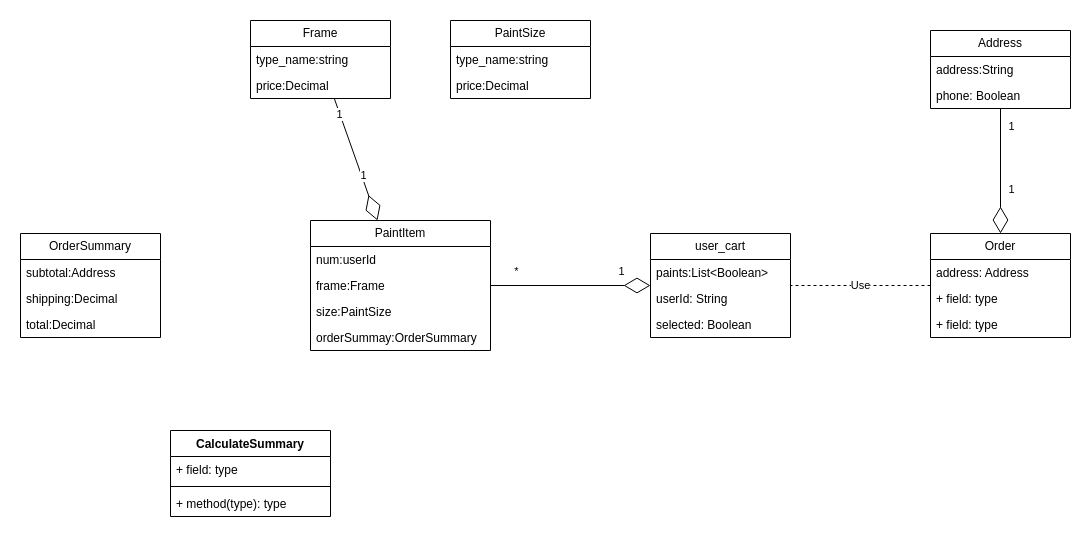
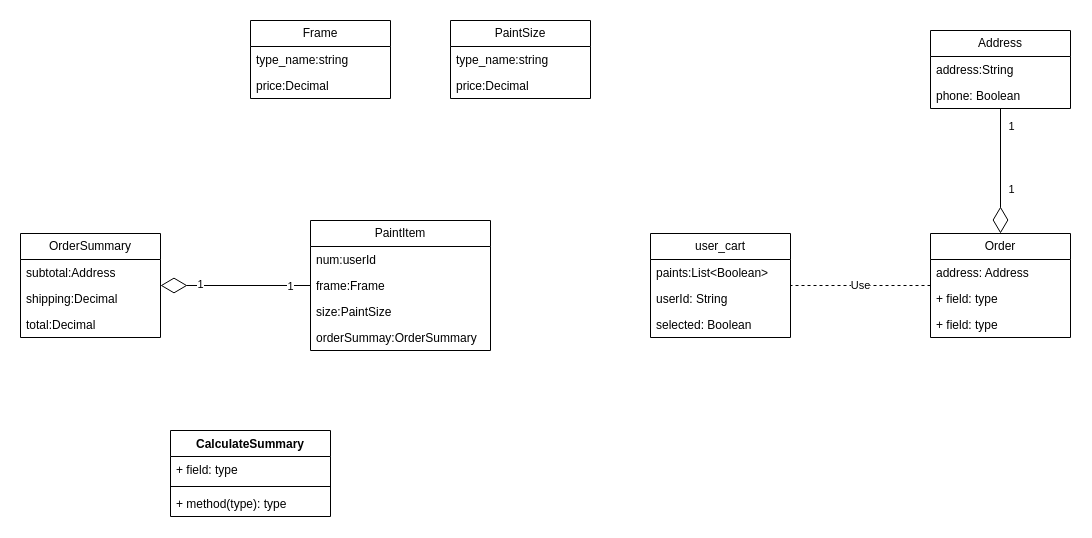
edge "Frame" -> "PaintItem": removed, labels "1", "1"
edge "PaintItem" -> "OrderSummary": added, labels "1", "1"
edge "PaintItem" -> "user_cart": removed, labels "*", "1"
